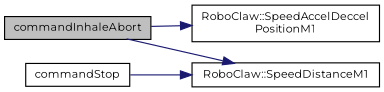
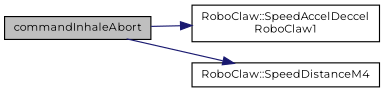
node "RoboClaw::SpeedAccelDeccel PositionM1": label "RoboClaw::SpeedAccelDeccel PositionM1" -> "RoboClaw::SpeedAccelDeccel RoboClaw1"
node "commandStop": removed
node "RoboClaw::SpeedDistanceM1": label "RoboClaw::SpeedDistanceM1" -> "RoboClaw::SpeedDistanceM4"
